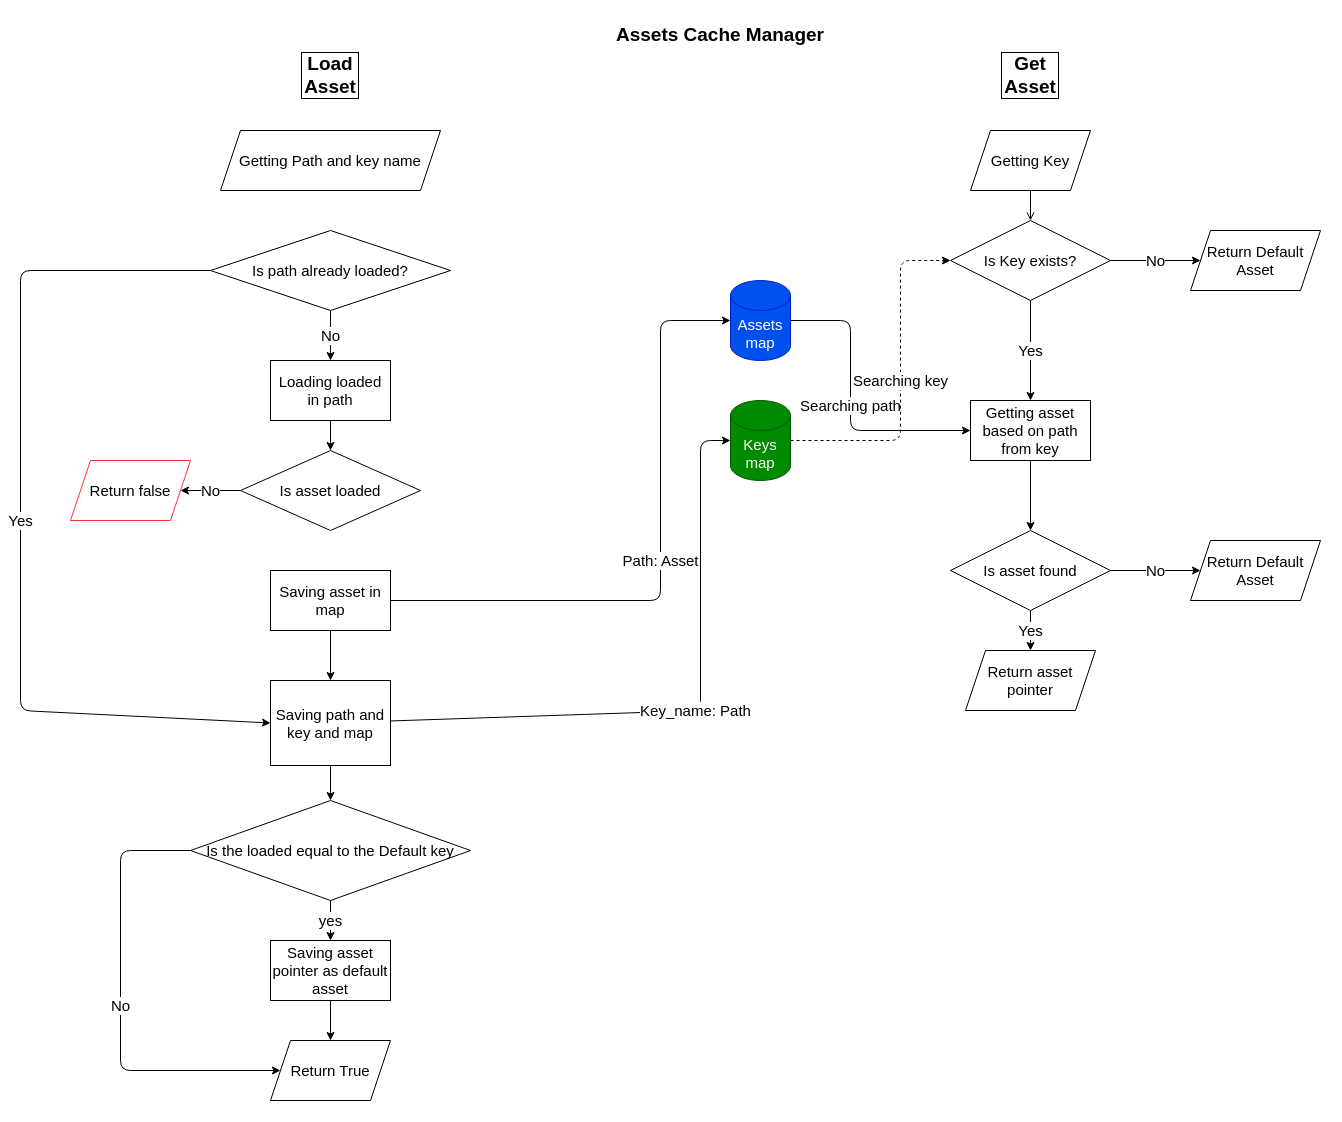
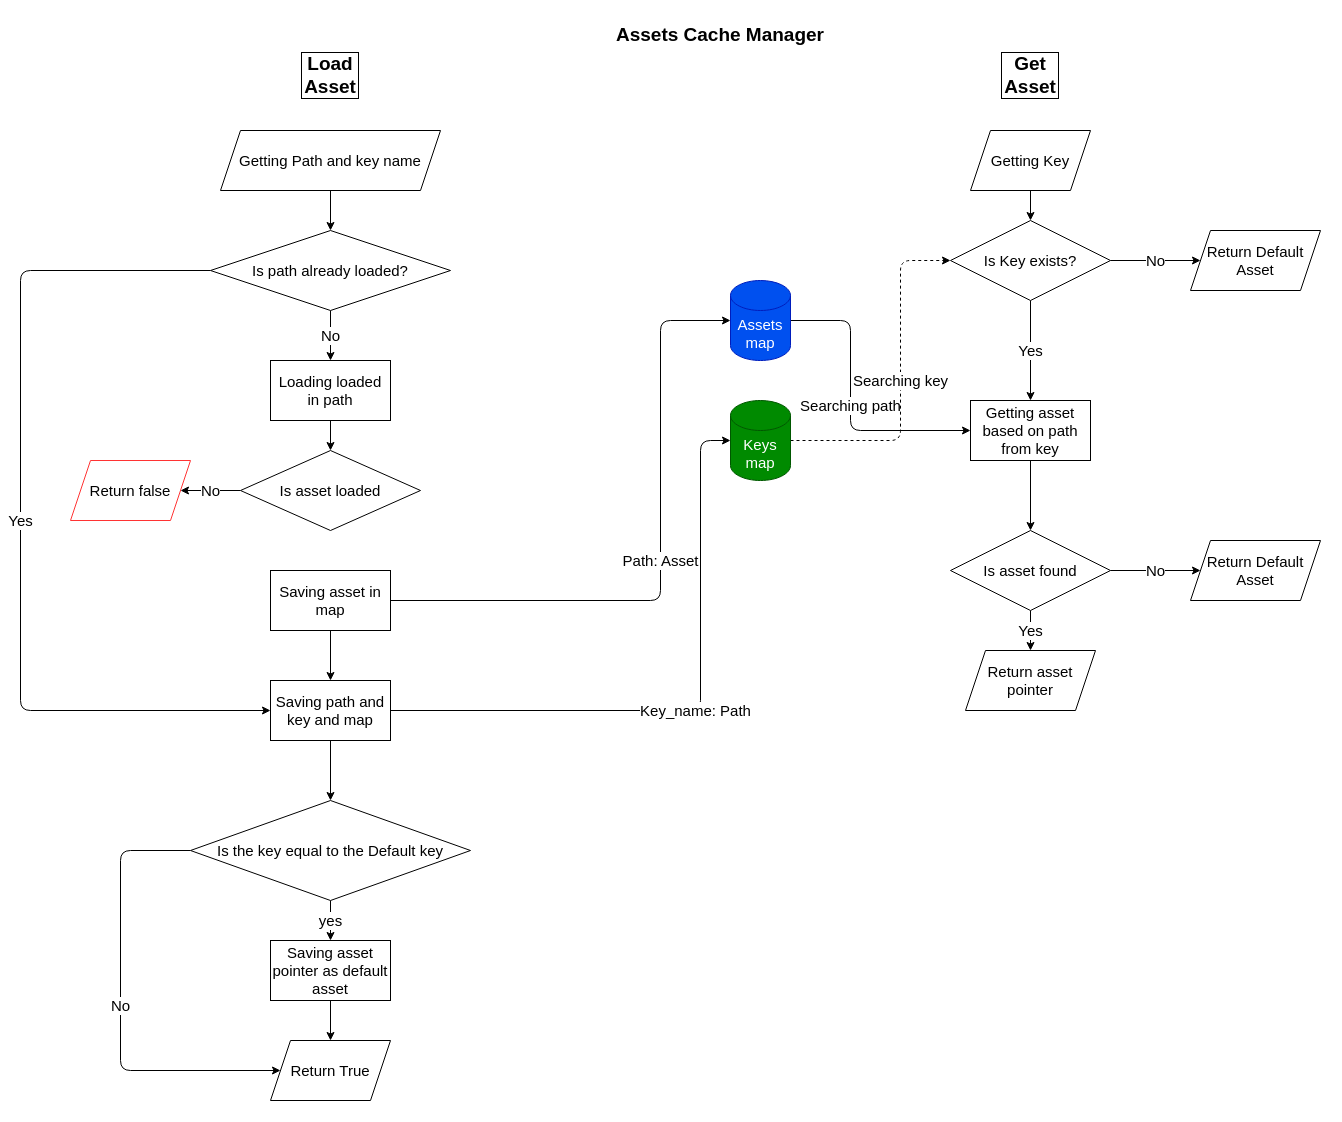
edge "Getting Path and key name" -> "Is path already loaded?": added
edge "Getting Key" -> "Is Key exists?": arrowhead open -> classic
node "Saving path and key and map": size 120x85 -> 120x60
node "Is the loaded equal to the Default key": label "Is the loaded equal to the Default key" -> "Is the key equal to the Default key"
